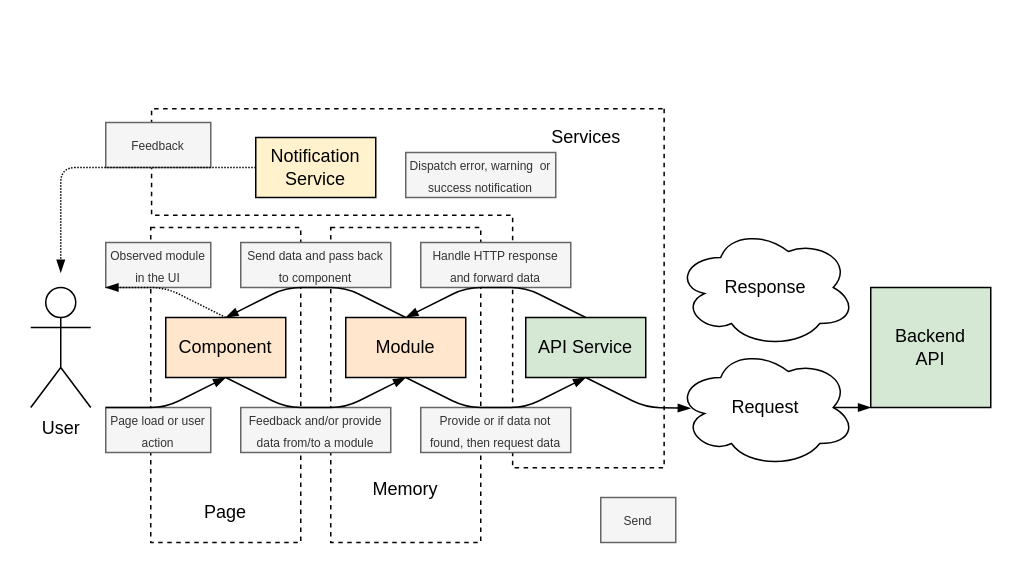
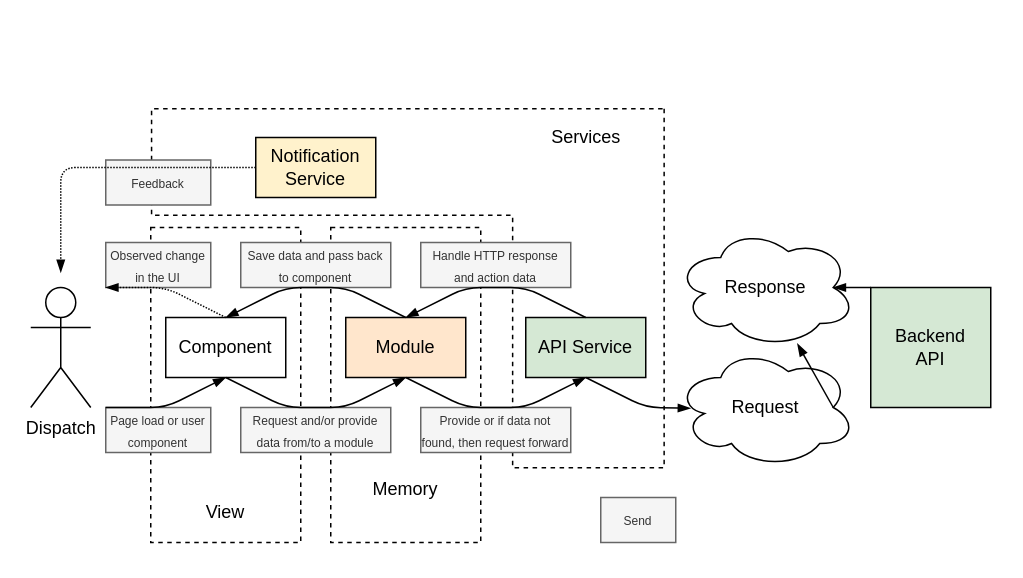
node "Feedback": moved (158, 145) -> (158, 182)
node "Dispatch error, warning or success notification": removed
node "Observed module in the UI": label "Observed module in the UI" -> "Observed change in the UI"
node "Send data and pass back to component": label "Send data and pass back to component" -> "Save data and pass back to component"
node "Handle HTTP response and forward data": label "Handle HTTP response and forward data" -> "Handle HTTP response and action data"
edge "Backend API" -> "Response": added
node "Component": fillcolor #ffe6cc -> #ffffff
edge "Request" -> "Backend API": now "Request" -> "Response"
node "User": label "User" -> "Dispatch"
node "Page load or user action": label "Page load or user action" -> "Page load or user component"
node "Feedback and/or provide data from/to a module": label "Feedback and/or provide data from/to a module" -> "Request and/or provide data from/to a module"
node "Provide or if data not found, then request data": label "Provide or if data not found, then request data" -> "Provide or if data not found, then request forward"
node "Page": label "Page" -> "View"
